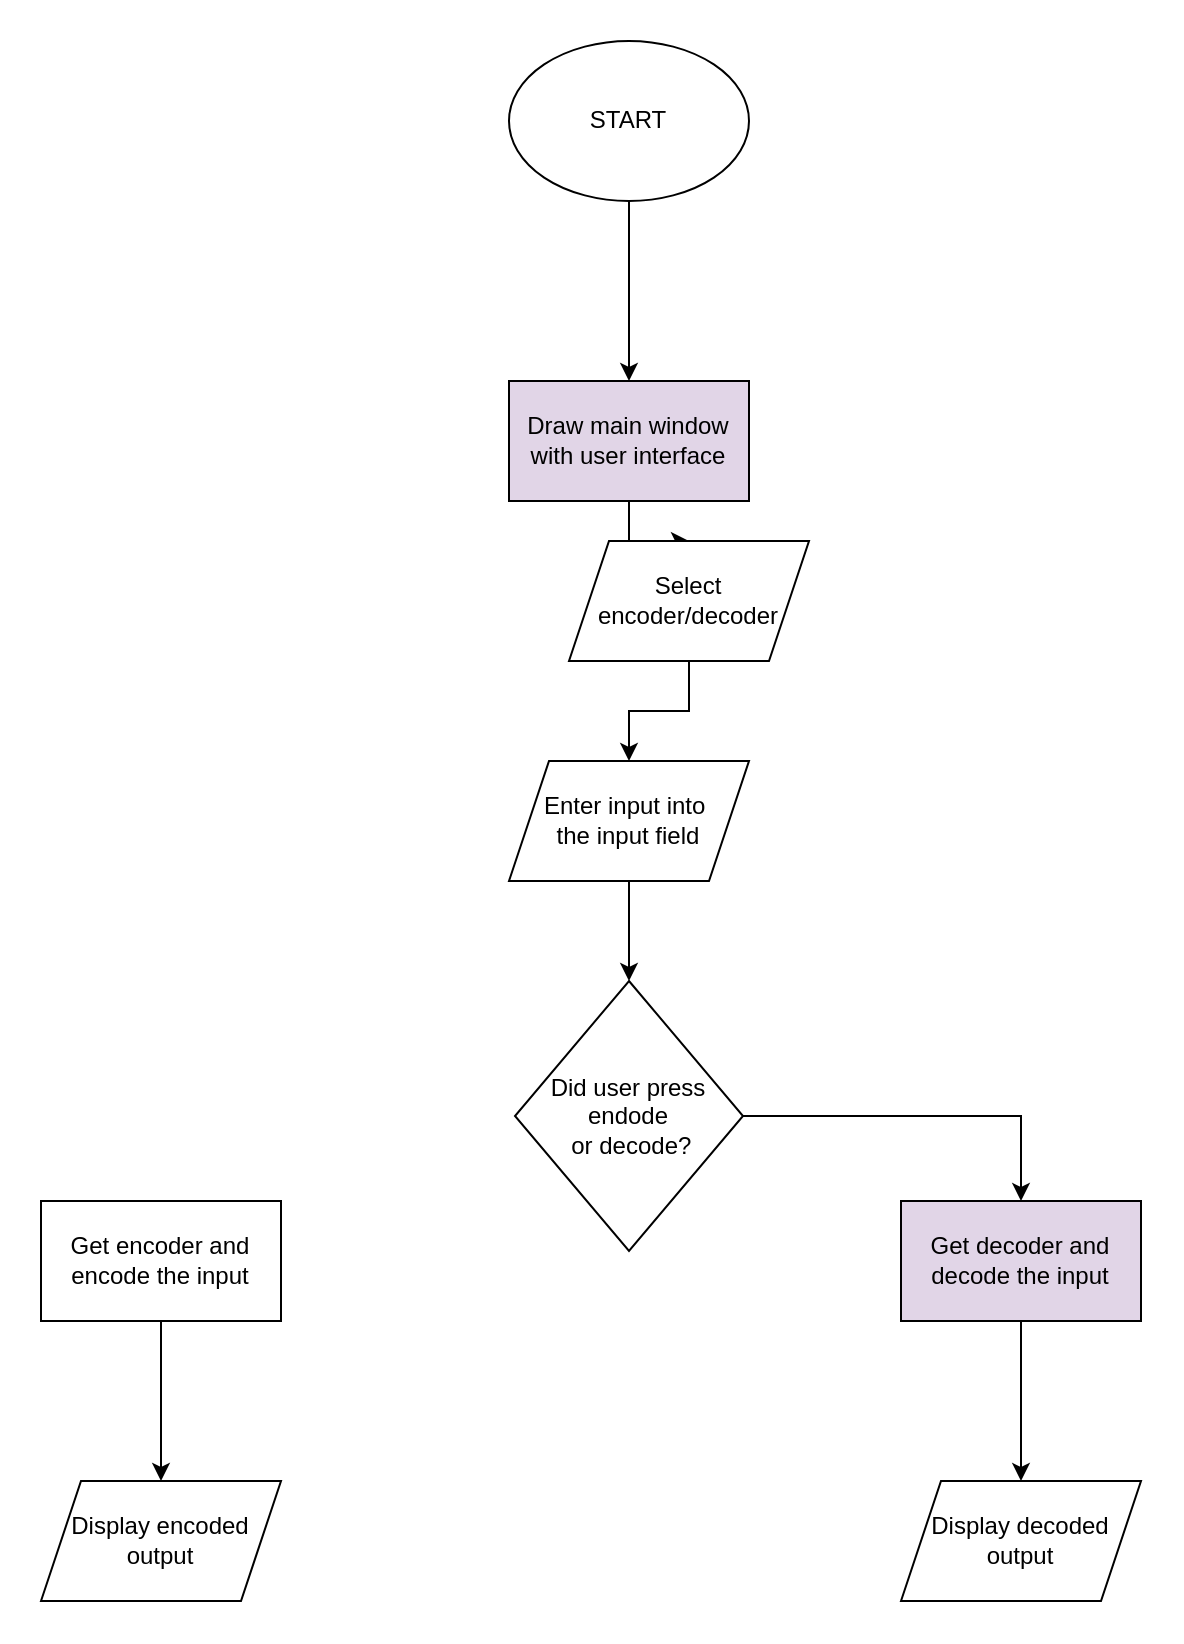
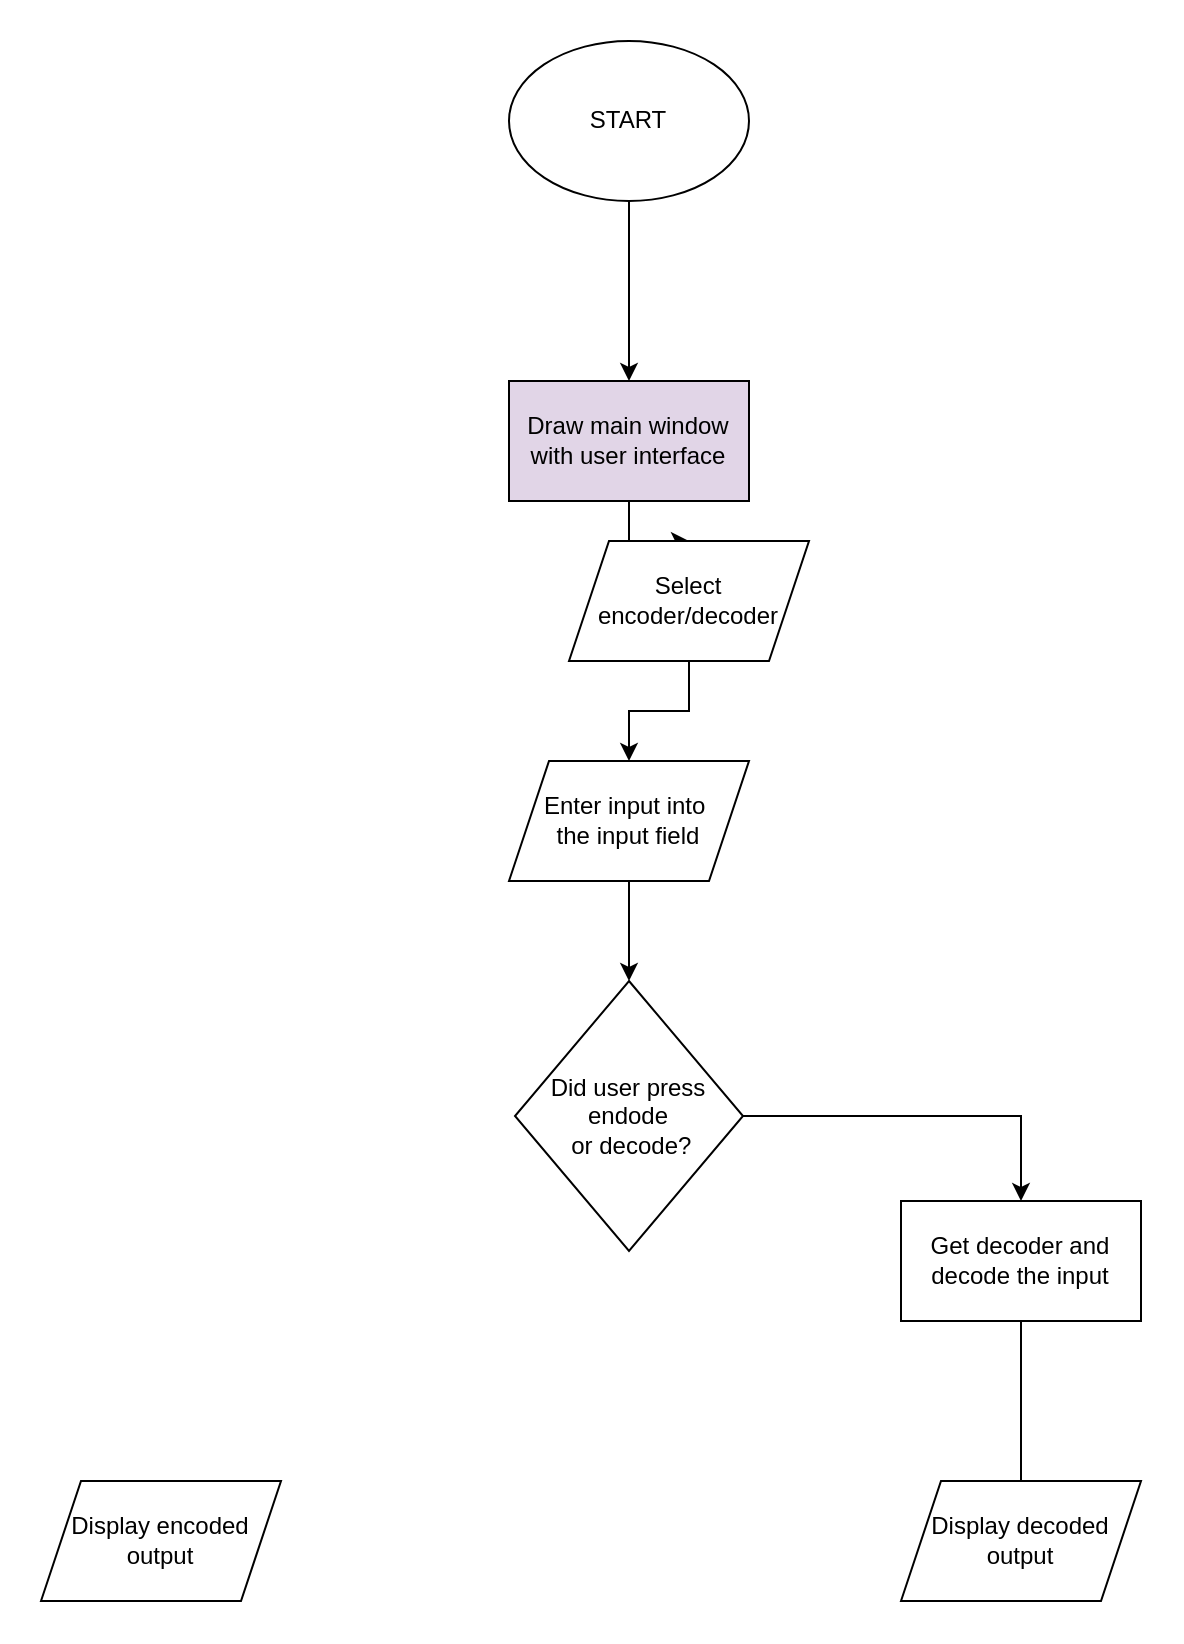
node "Get encoder and encode the input": removed
node "Get decoder and decode the input": fillcolor #e1d5e7 -> #ffffff
edge "Get encoder and encode the input" -> "Display encoded output": removed
edge "Get decoder and decode the input" -> "Display decoded output": arrowhead classic -> none
